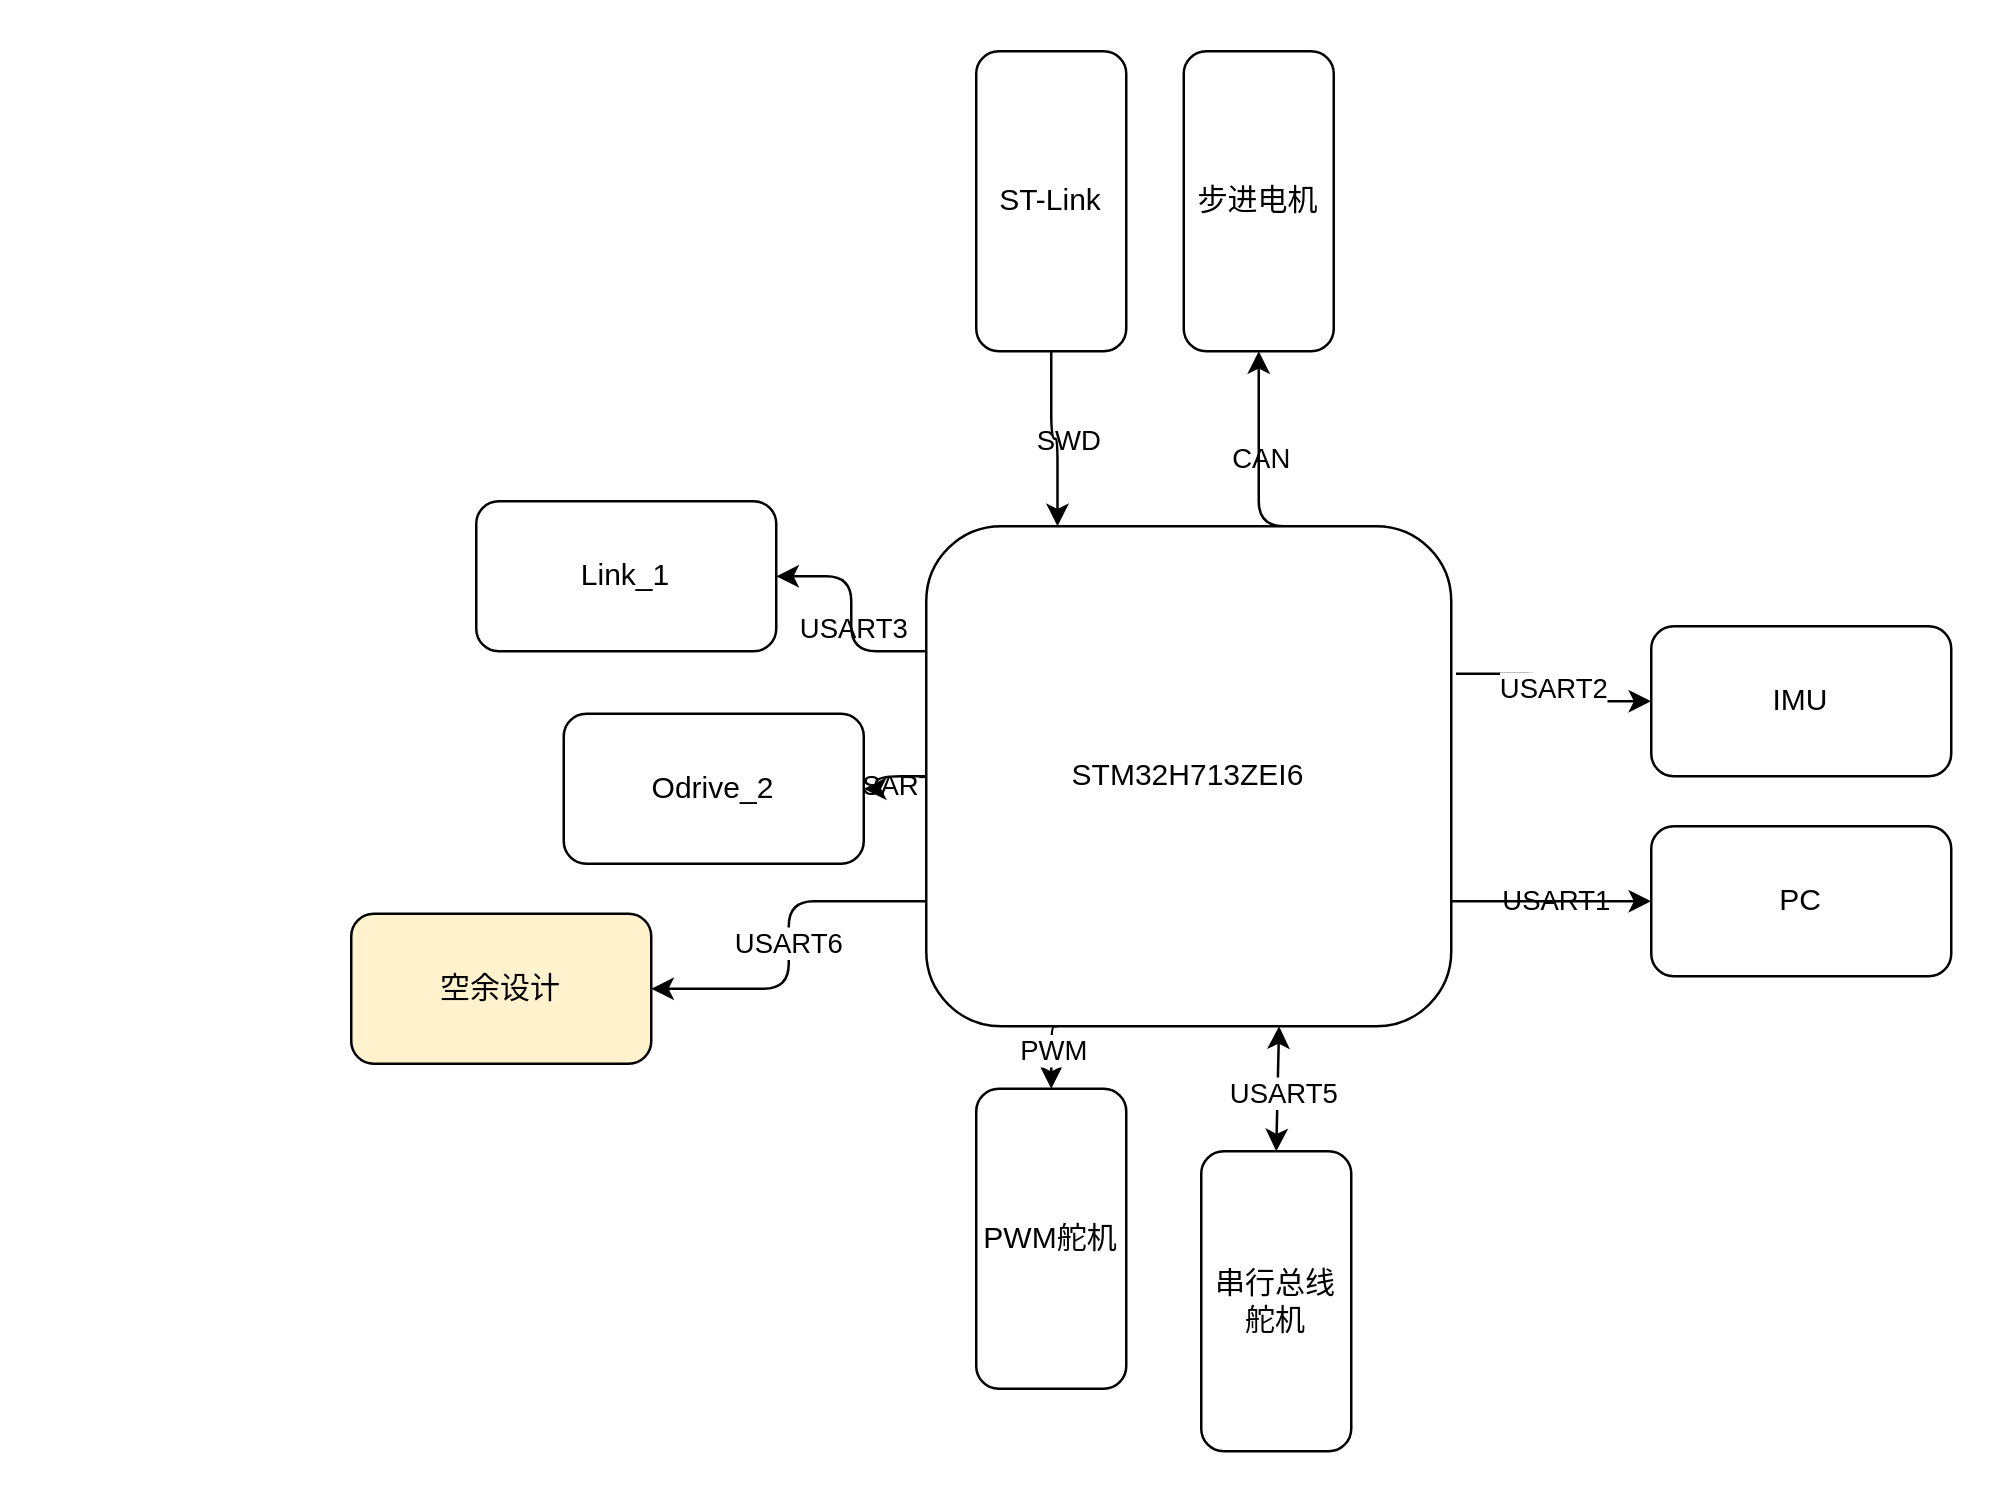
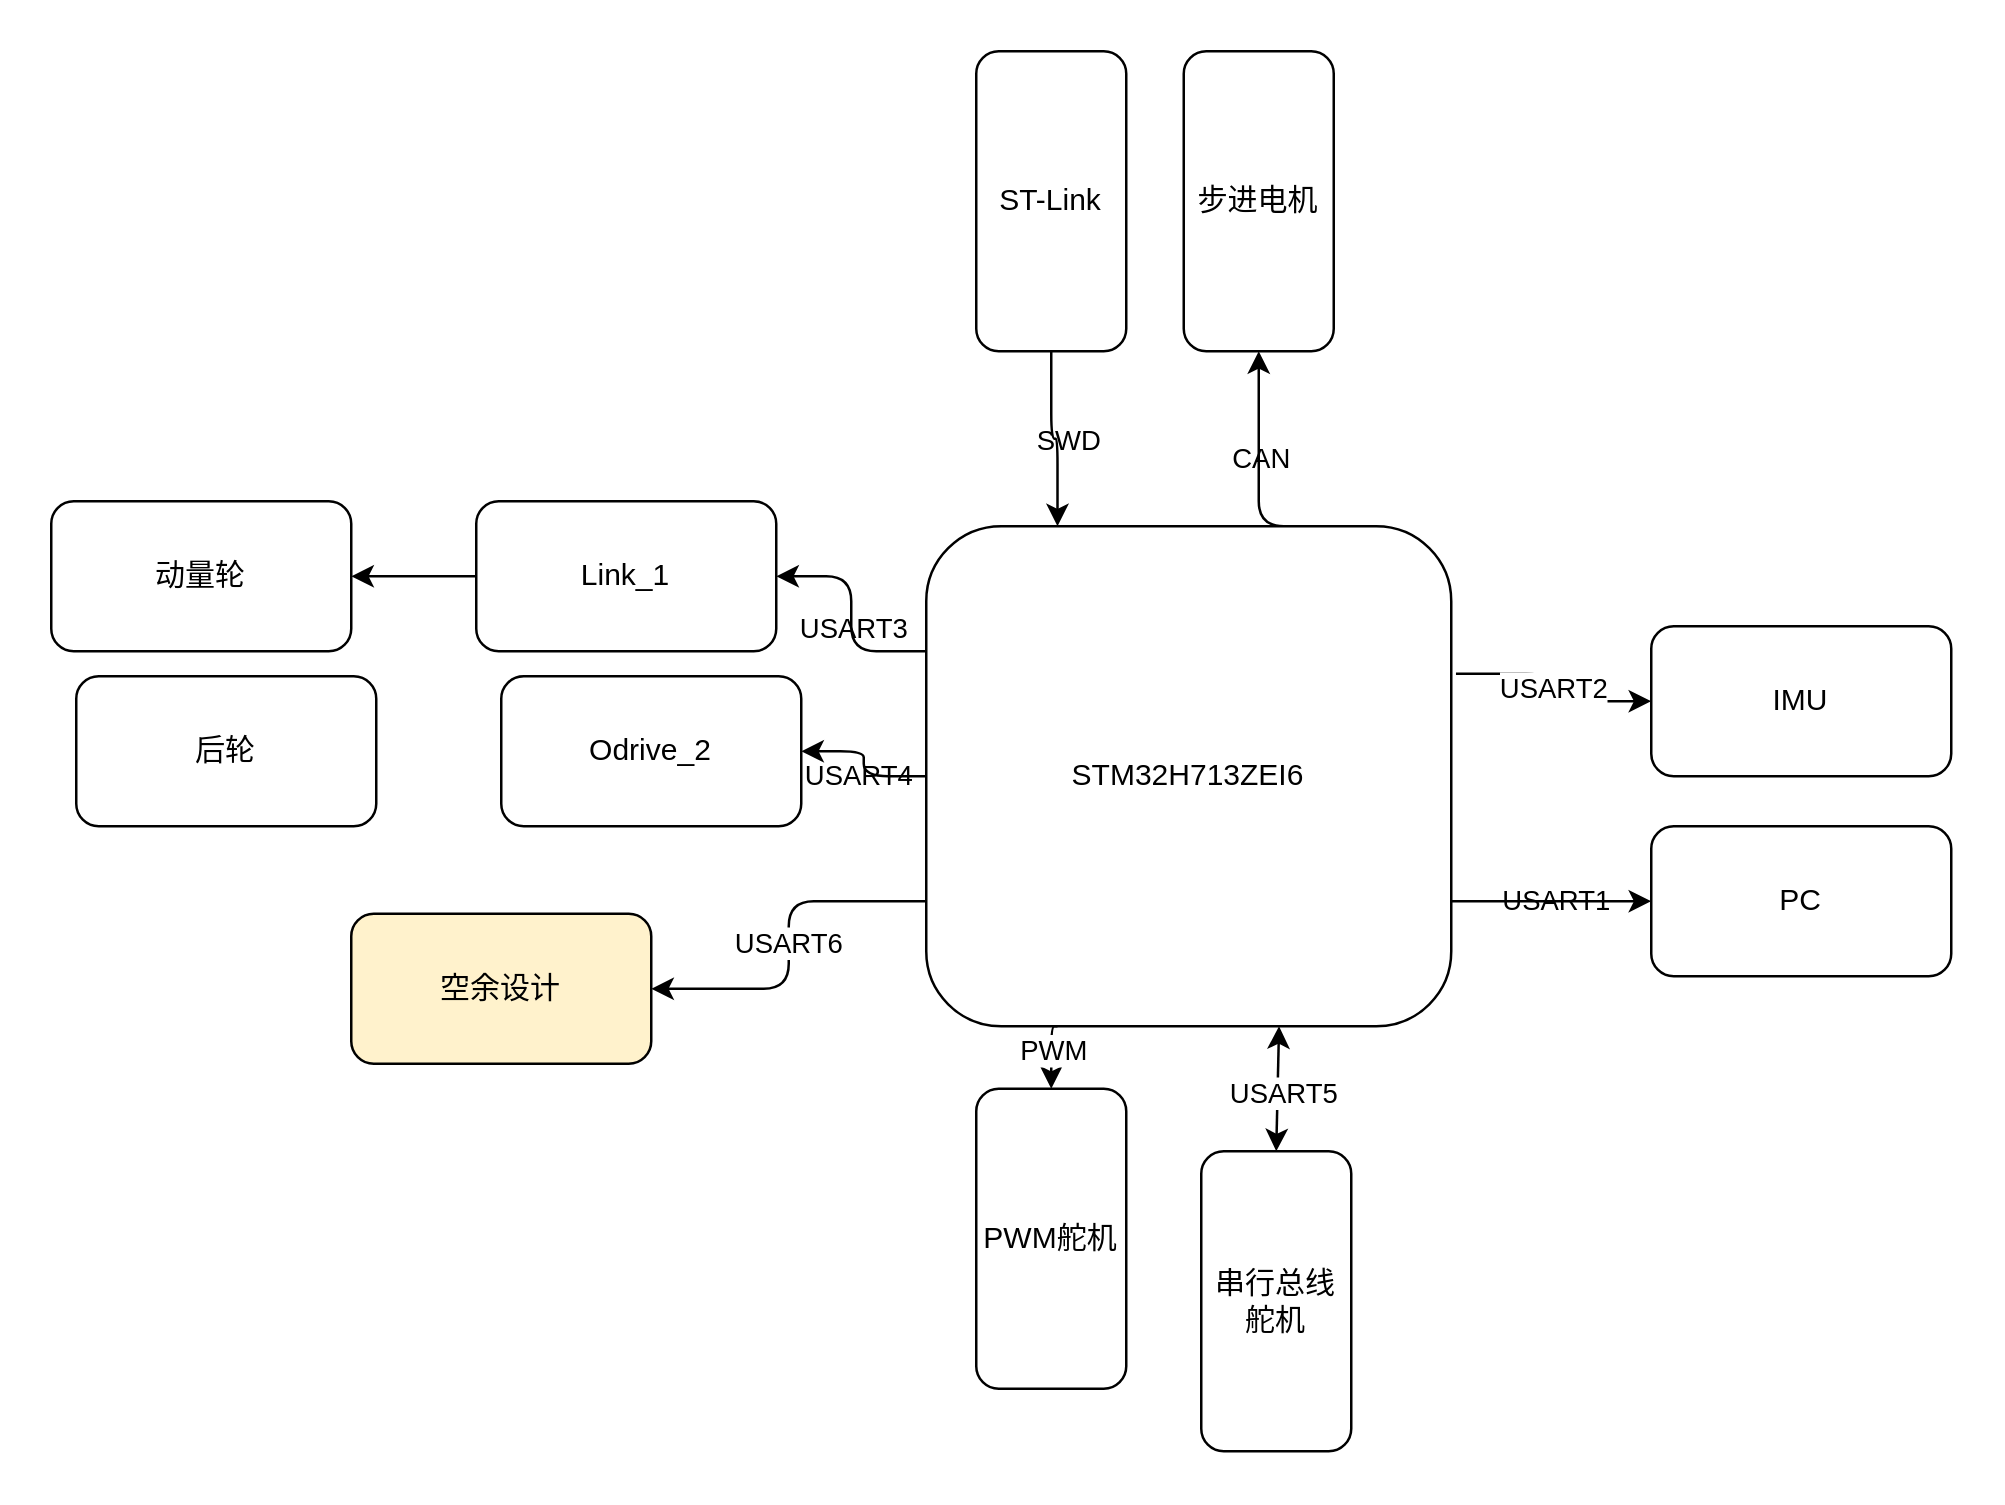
node "动量轮": added
edge "Link_1" -> "动量轮": added
node "后轮": added
node "Odrive_2": moved (714, 789) -> (651, 751)
